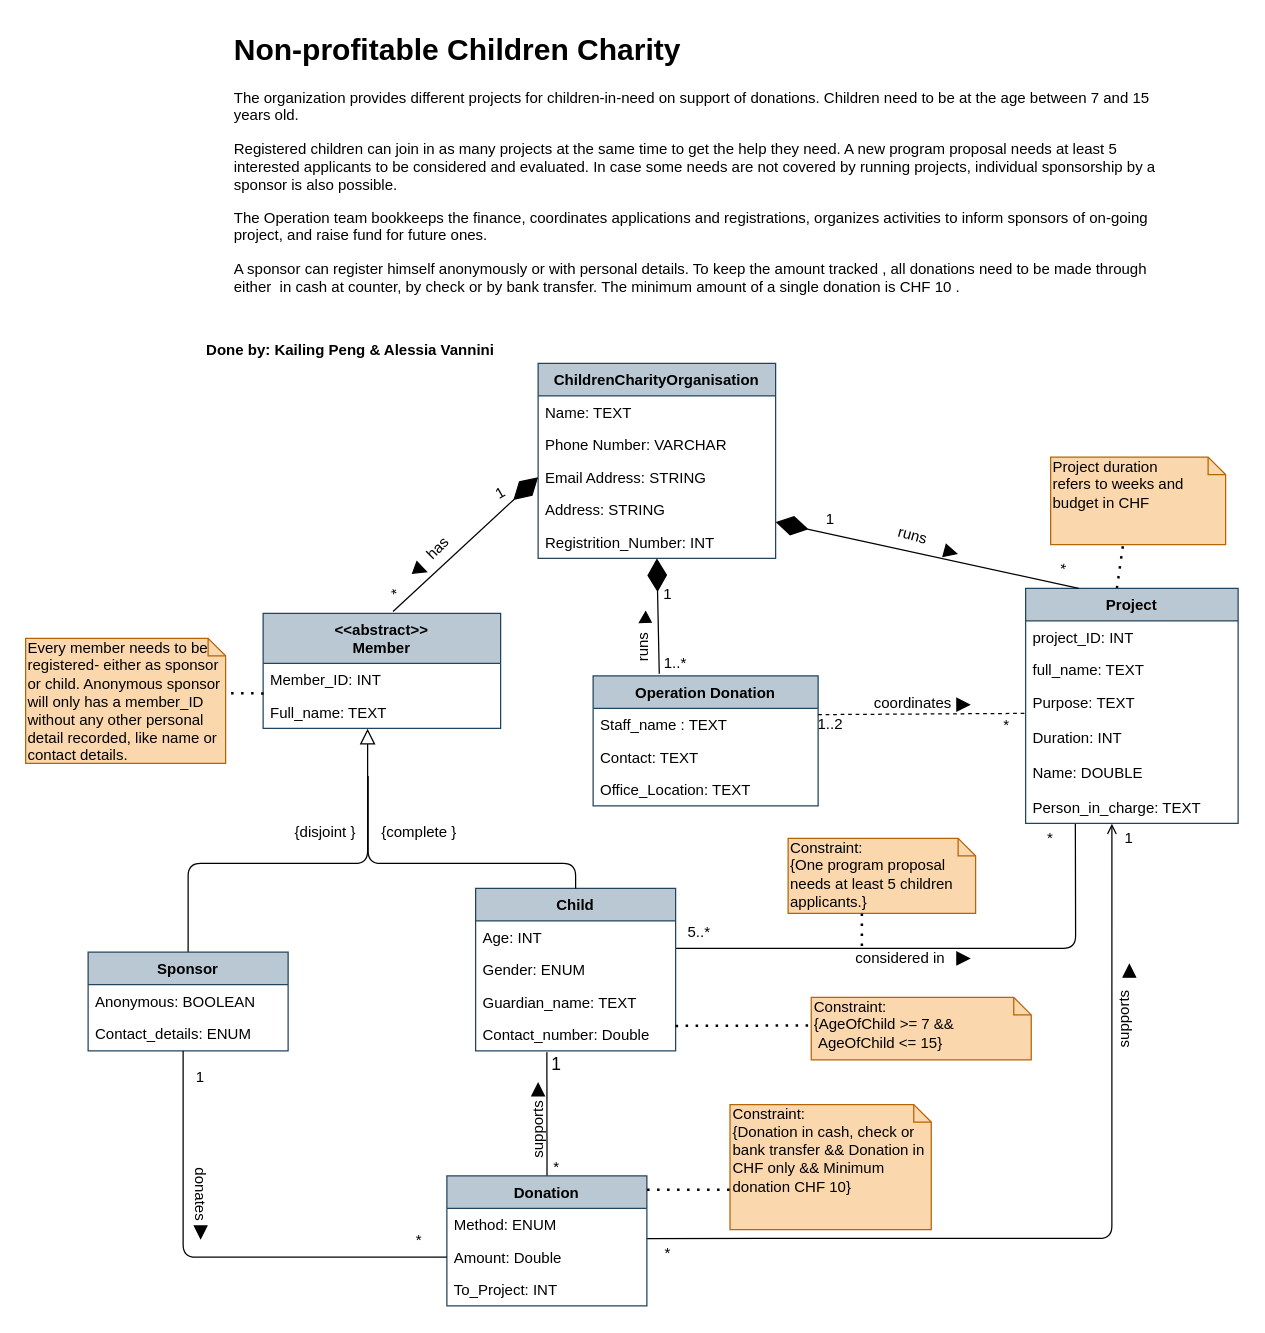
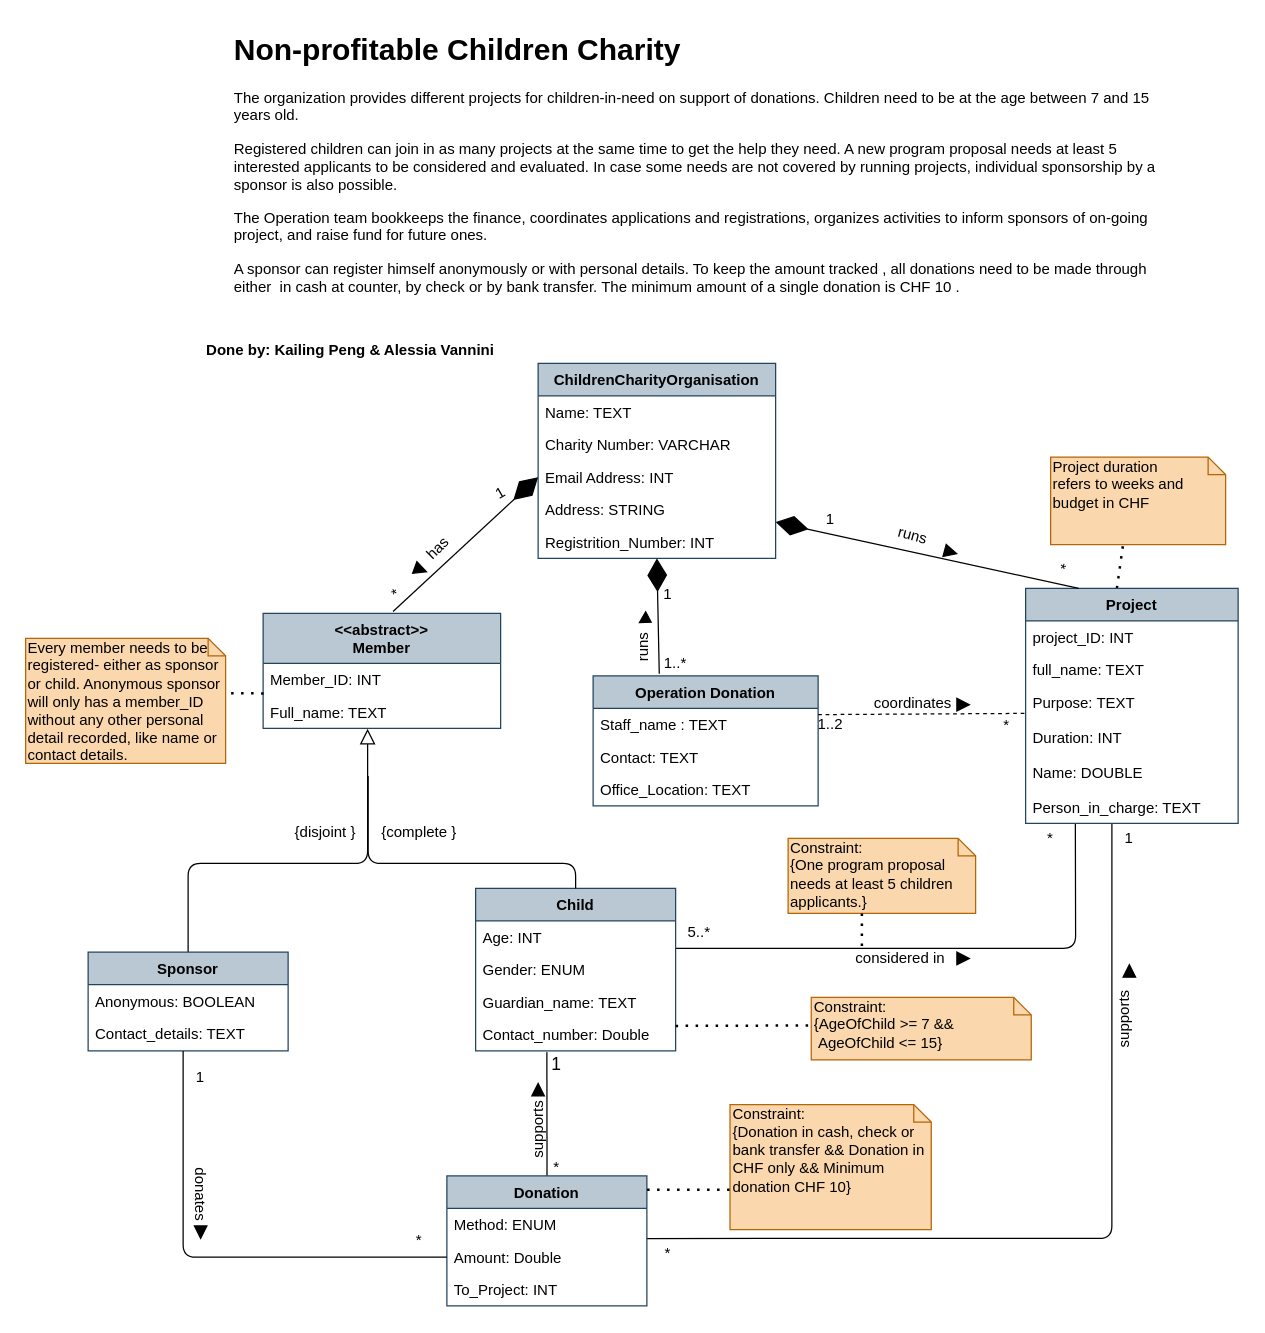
node "Phone Number: VARCHAR": label "Phone Number: VARCHAR" -> "Charity Number: VARCHAR"
node "Email Address: STRING": label "Email Address: STRING" -> "Email Address: INT"
edge "Amount: Double" -> "Person_in_charge: TEXT": arrowhead open -> none
node "Contact_details: ENUM": label "Contact_details: ENUM" -> "Contact_details: TEXT"
